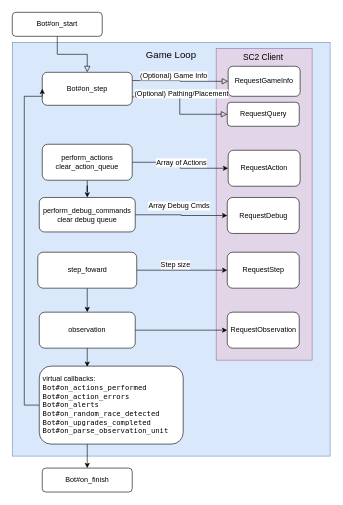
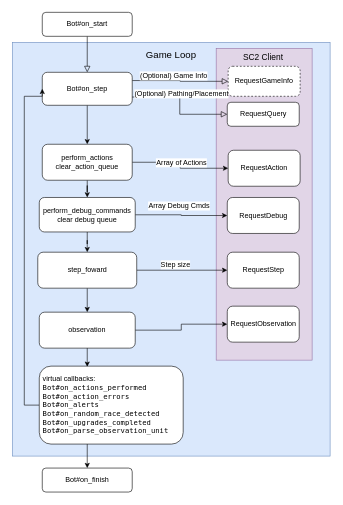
node "Bot#on_start": moved (57, 24) -> (87, 24)
node "RequestGameInfo": style solid -> dashed
edge "Bot#on_step" -> "perform_actions clear_action_queue": added
edge "perform_debug_commands clear debug queue" -> "step_foward": added
node "RequestObservation": moved (263, 330) -> (263, 324)
